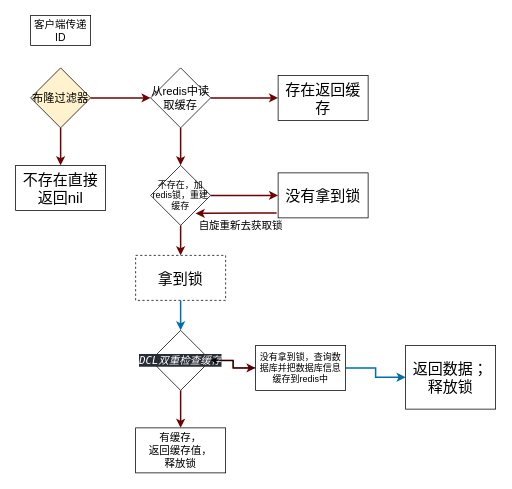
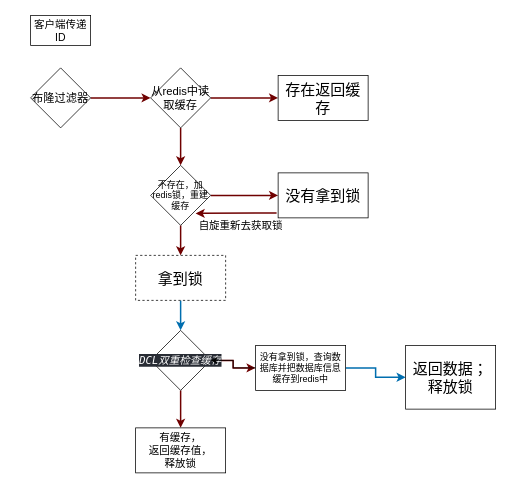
node "布隆过滤器": fillcolor #fff2cc -> #ffffff
edge "布隆过滤器" -> "不存在直接返回nil": removed
node "不存在直接返回nil": removed
